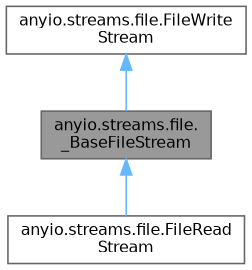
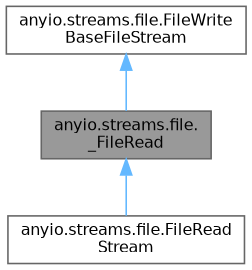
node "anyio.streams.file.FileWrite Stream": label "anyio.streams.file.FileWrite Stream" -> "anyio.streams.file.FileWrite BaseFileStream"
node "anyio.streams.file. _BaseFileStream": label "anyio.streams.file. _BaseFileStream" -> "anyio.streams.file. _FileRead"
